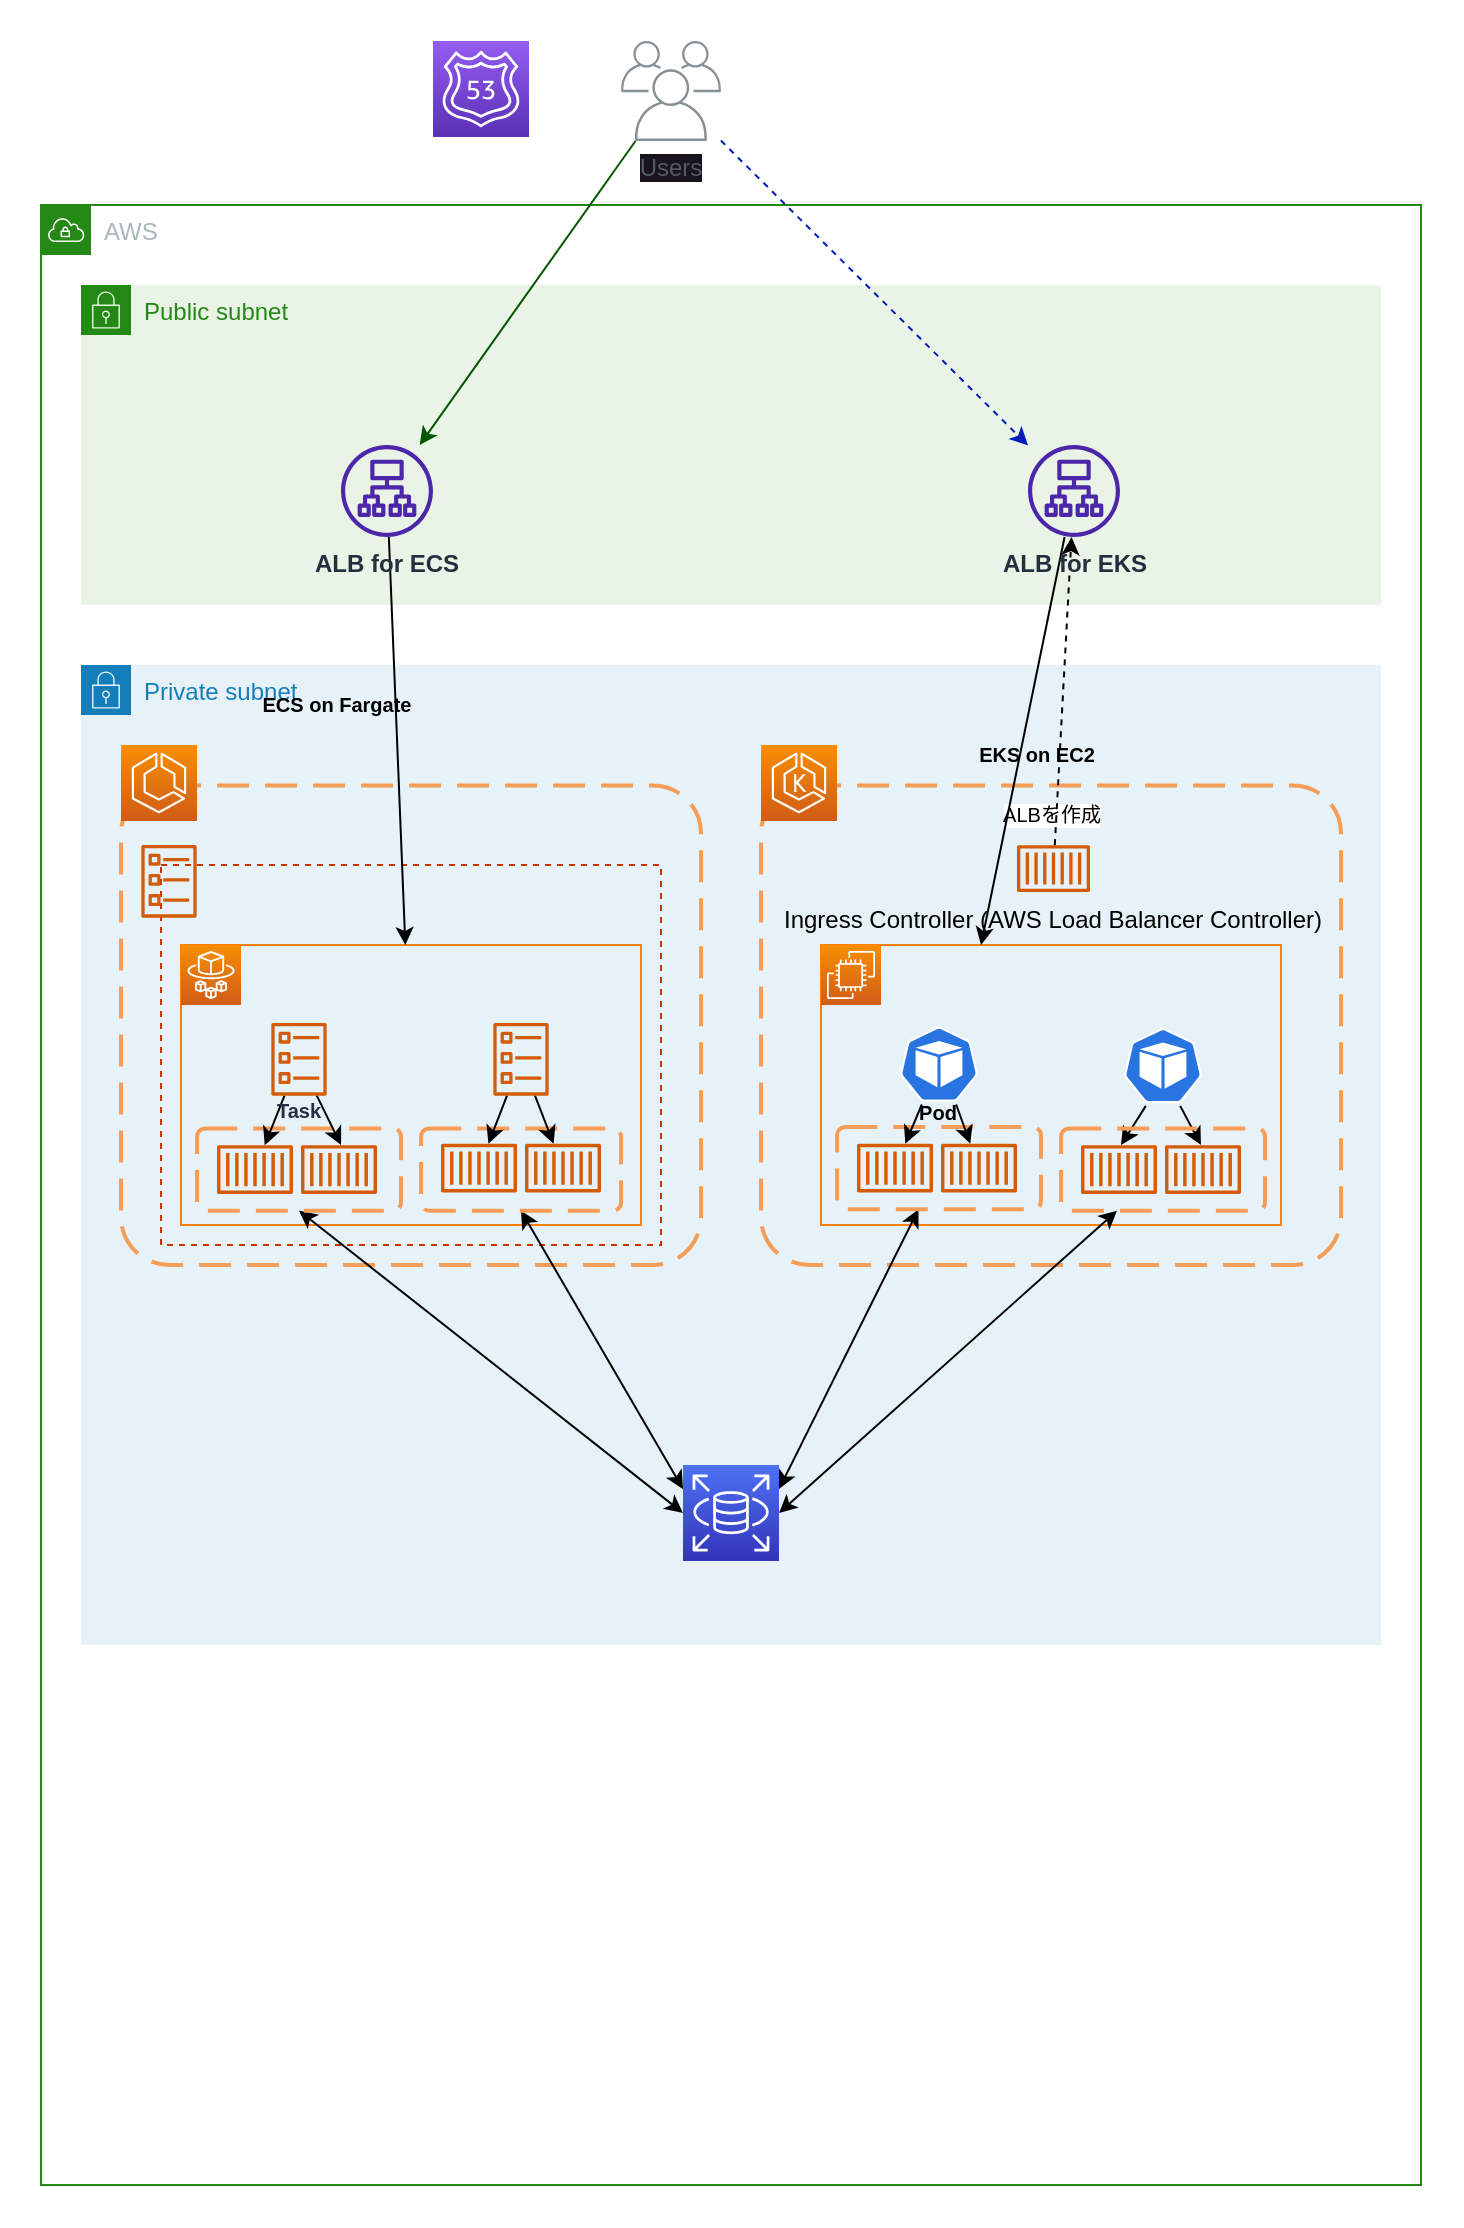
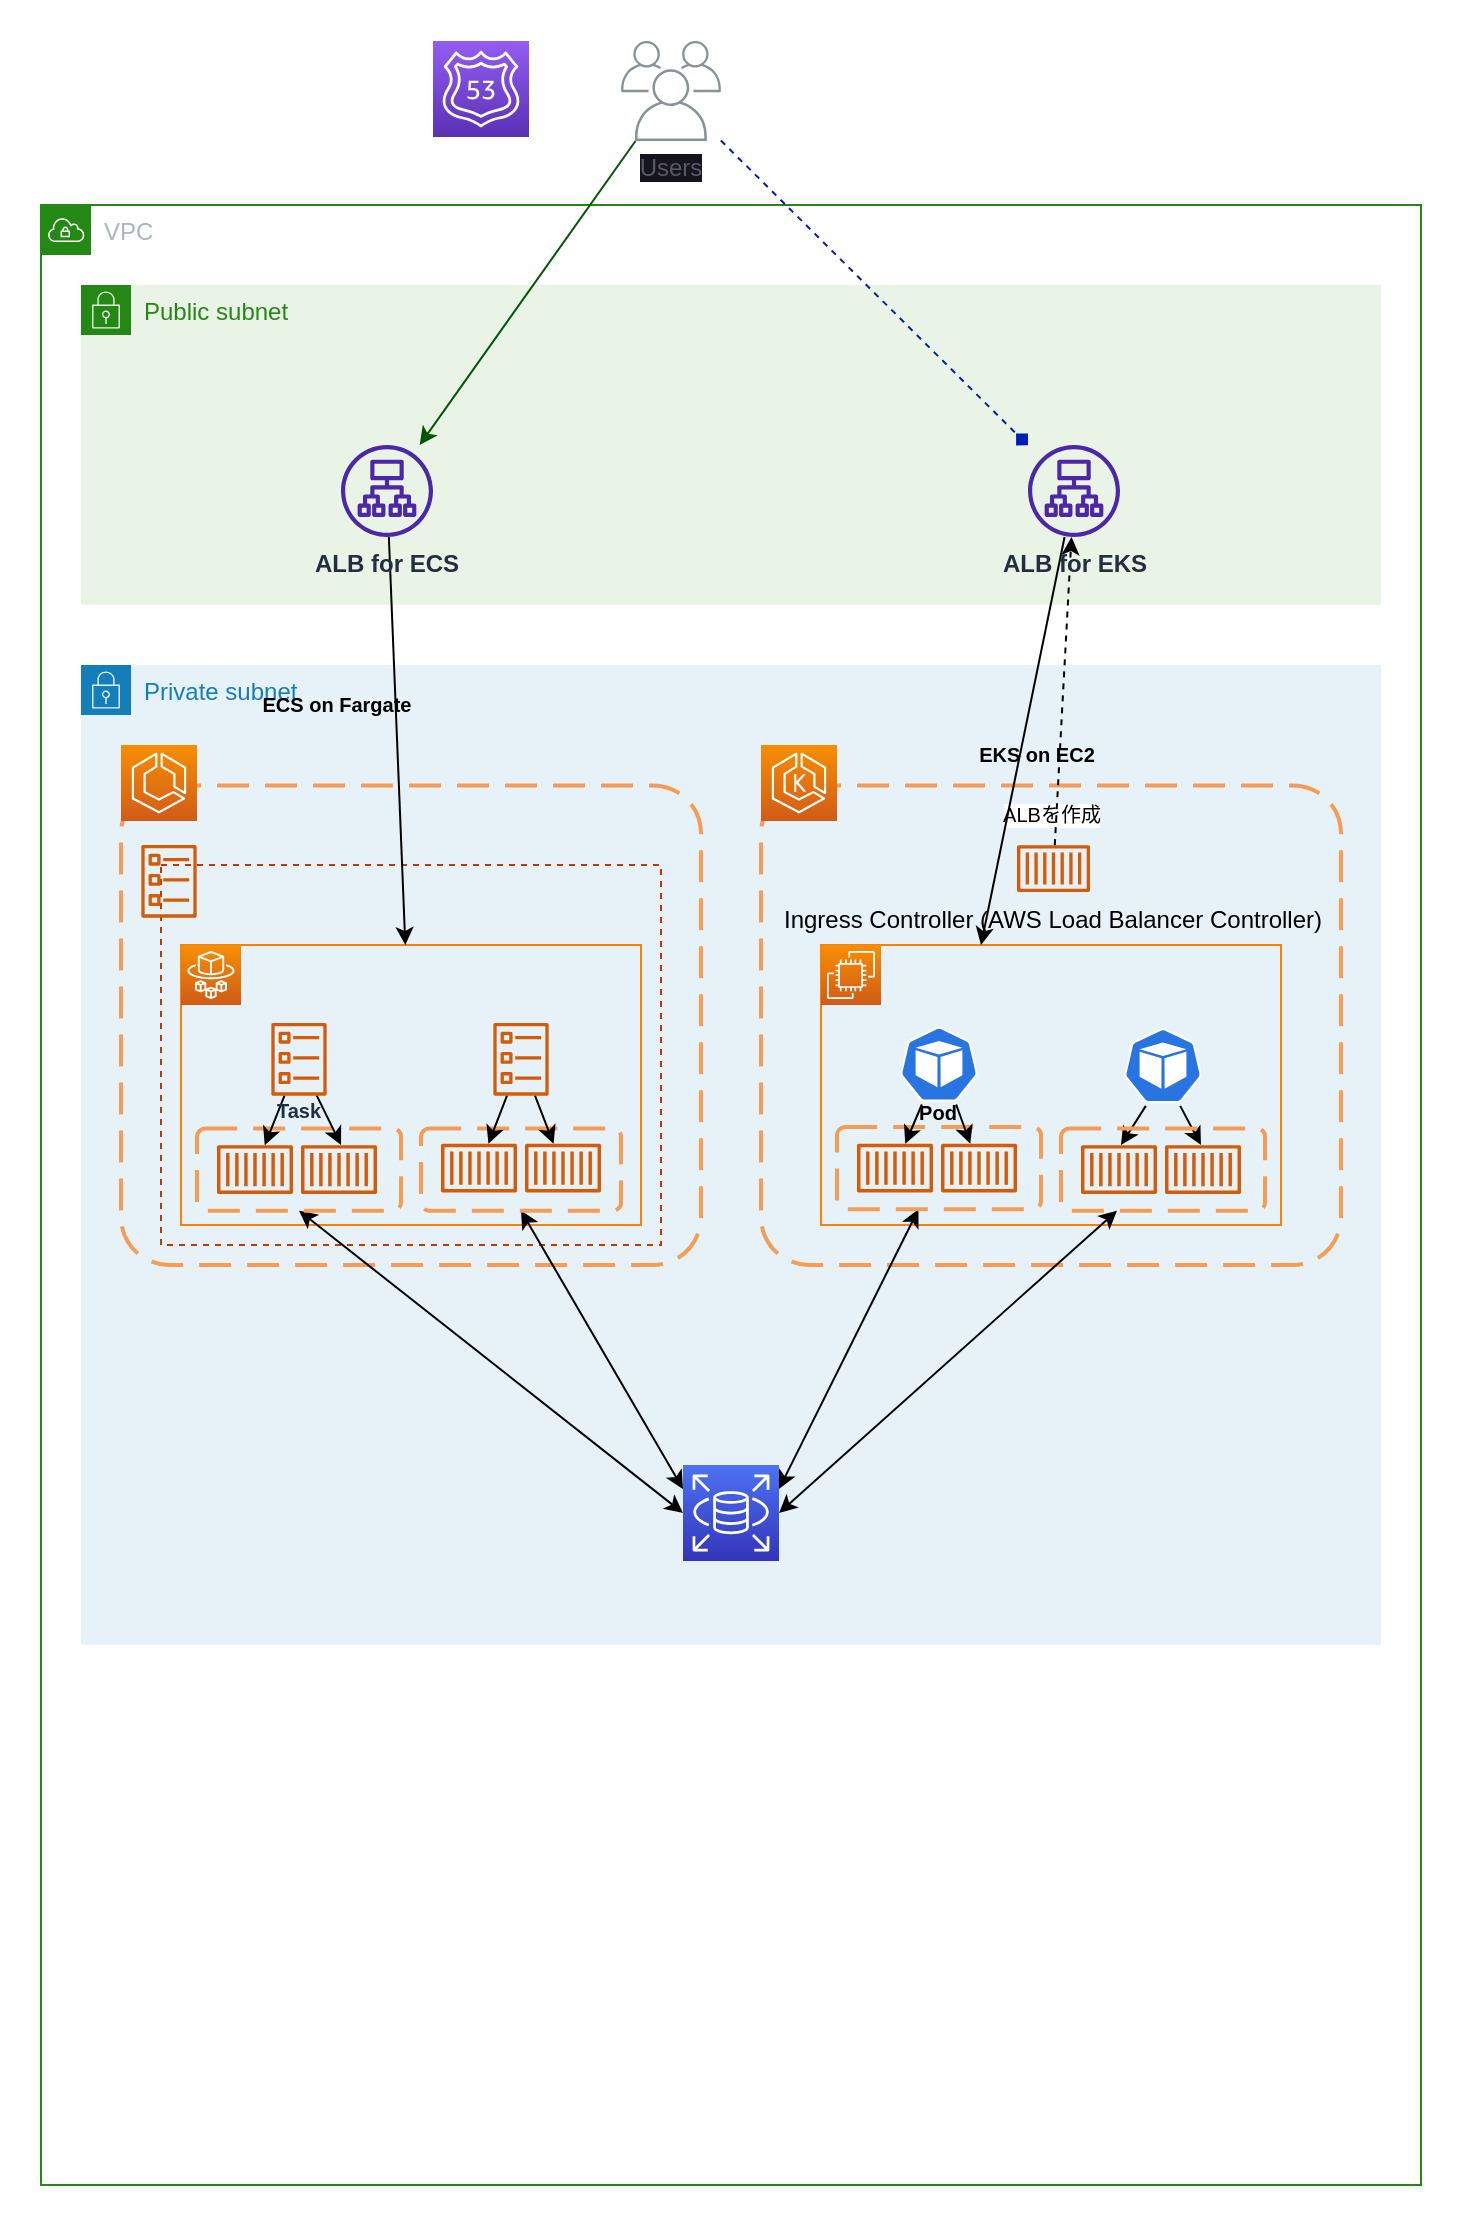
node "AWS": label "AWS" -> "VPC"
edge "Users" -> "ALB for EKS": arrowhead classic -> diamond
